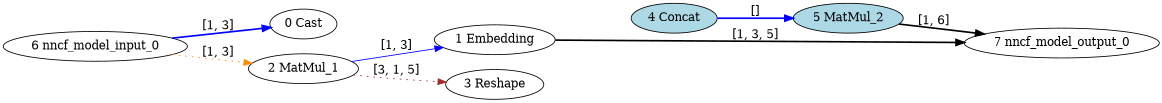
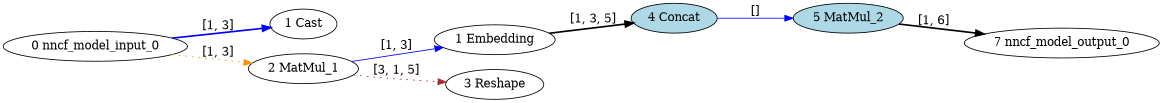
edge "4 Concat" -> "5 MatMul_2": style bold -> solid
node "0 Cast": label "0 Cast" -> "1 Cast"
edge "1 Embedding" -> "7 nncf_model_output_0": now "1 Embedding" -> "4 Concat"
node "6 nncf_model_input_0": label "6 nncf_model_input_0" -> "0 nncf_model_input_0"
